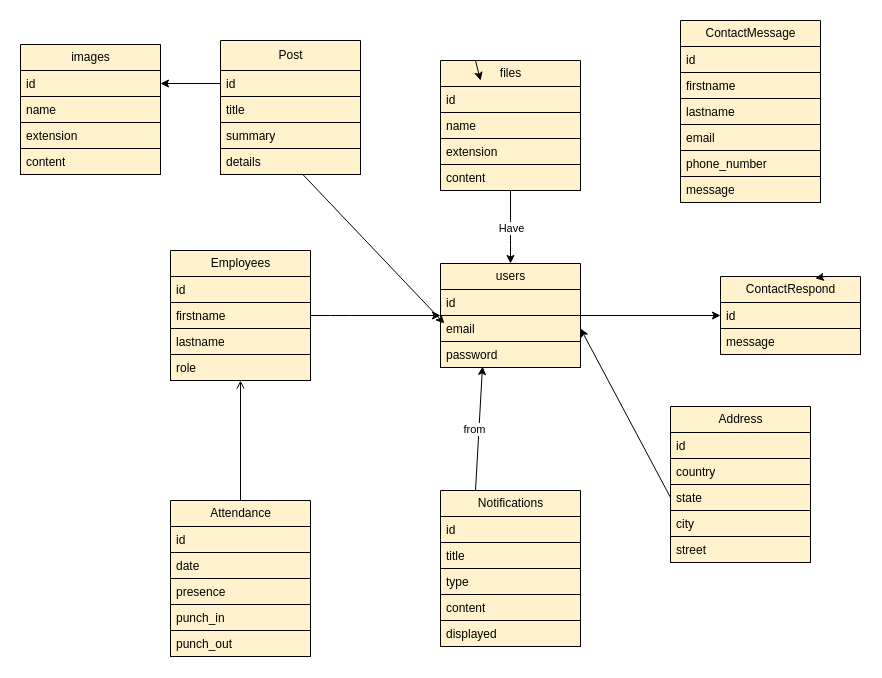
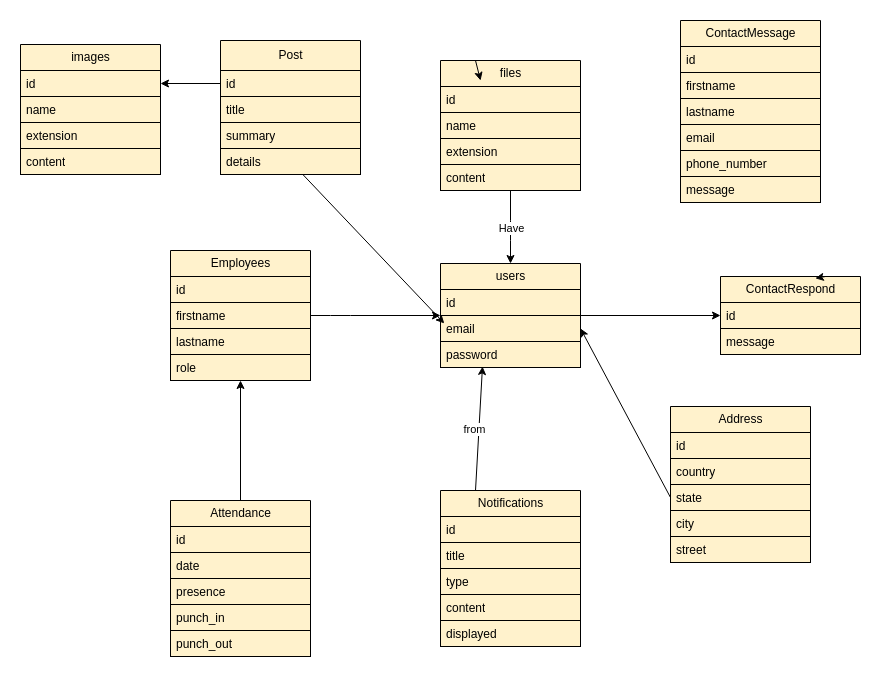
edge "Attendance" -> "Employees": arrowhead open -> classic
